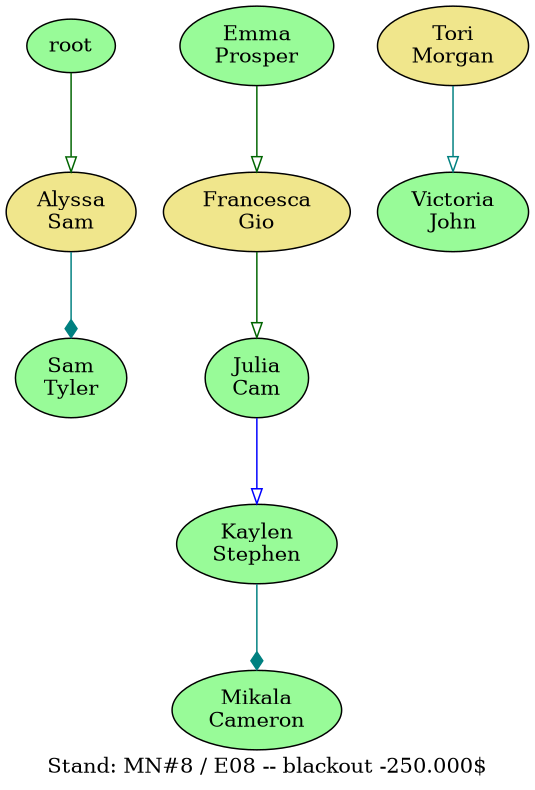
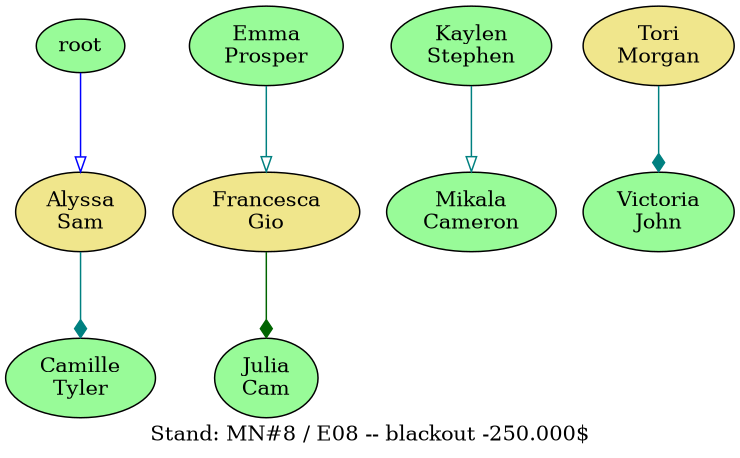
edge "root" -> "Alyssa Sam": color darkgreen -> blue
edge "Emma Prosper" -> "Francesca Gio": color darkgreen -> teal
edge "Tori Morgan" -> "Victoria John": arrowhead onormal -> diamond
edge "Francesca Gio" -> "Julia Cam": arrowhead onormal -> diamond
node "Sam Tyler": label "Sam Tyler" -> "Camille Tyler"
edge "Julia Cam" -> "Kaylen Stephen": removed
edge "Kaylen Stephen" -> "Mikala Cameron": arrowhead diamond -> onormal
